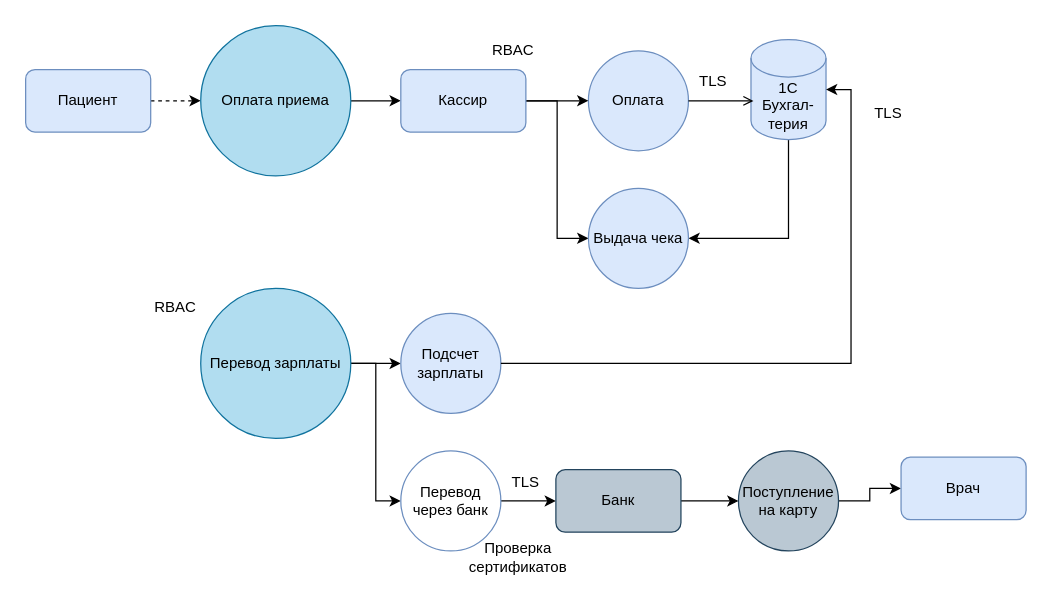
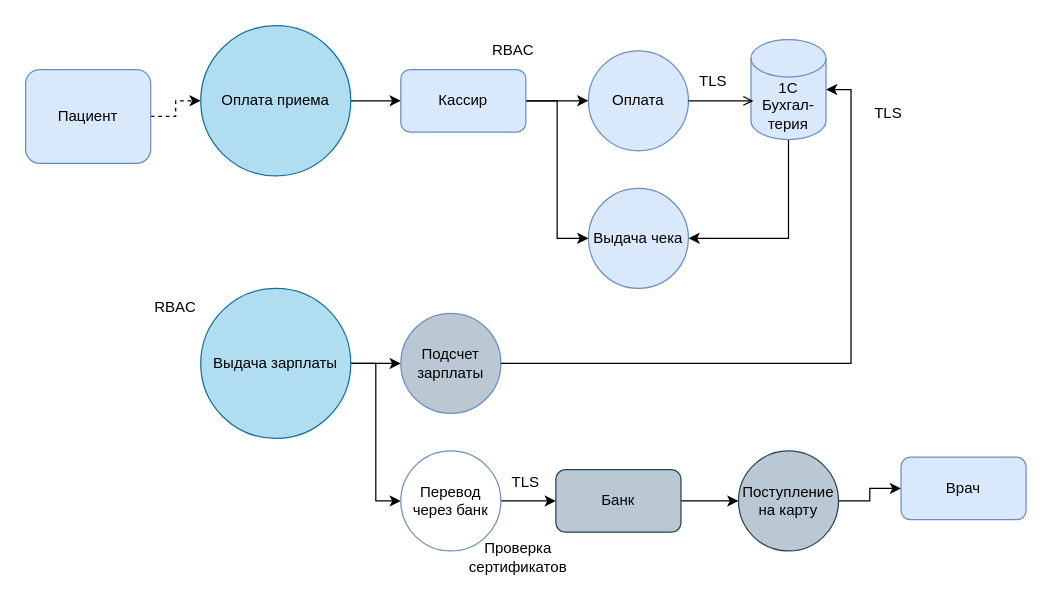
node "Пациент": size 125x63 -> 125x94
node "Перевод зарплаты": label "Перевод зарплаты" -> "Выдача зарплаты"
node "Подсчет зарплаты": fillcolor #dae8fc -> #bac8d3
